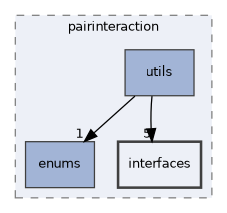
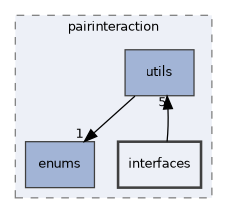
edge "utils" -> "interfaces": reversed
